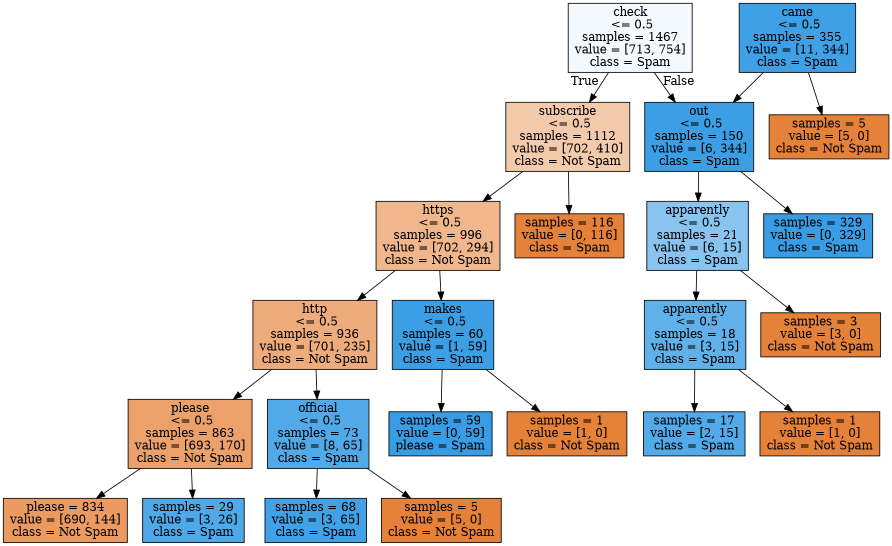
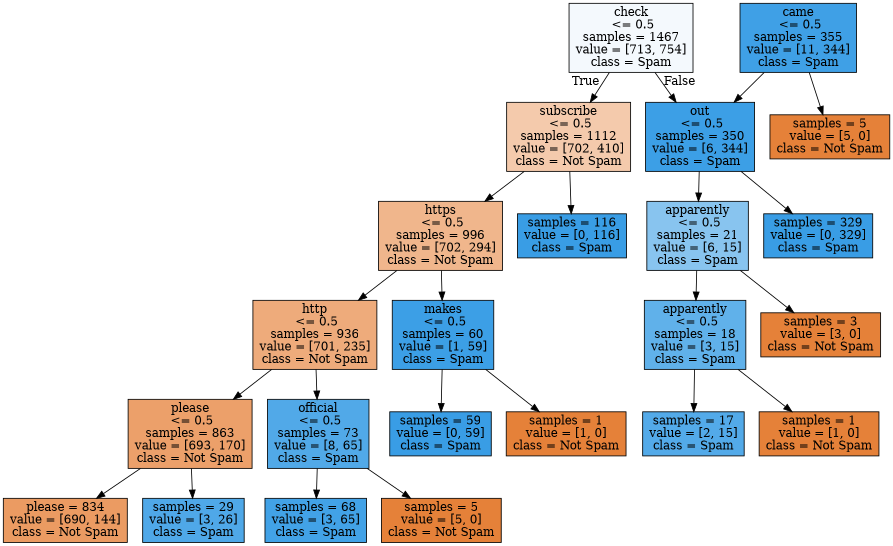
node "out <= 0.5 samples = 150 value = [6, 344] class = Spam": label "out <= 0.5 samples = 150 value = [6, 344] class = Spam" -> "out <= 0.5 samples = 350 value = [6, 344] class = Spam"
node "samples = 116 value = [0, 116] class = Spam": fillcolor #e58139ff -> #399de5ff
node "samples = 59 value = [0, 59] please = Spam": label "samples = 59 value = [0, 59] please = Spam" -> "samples = 59 value = [0, 59] class = Spam"
